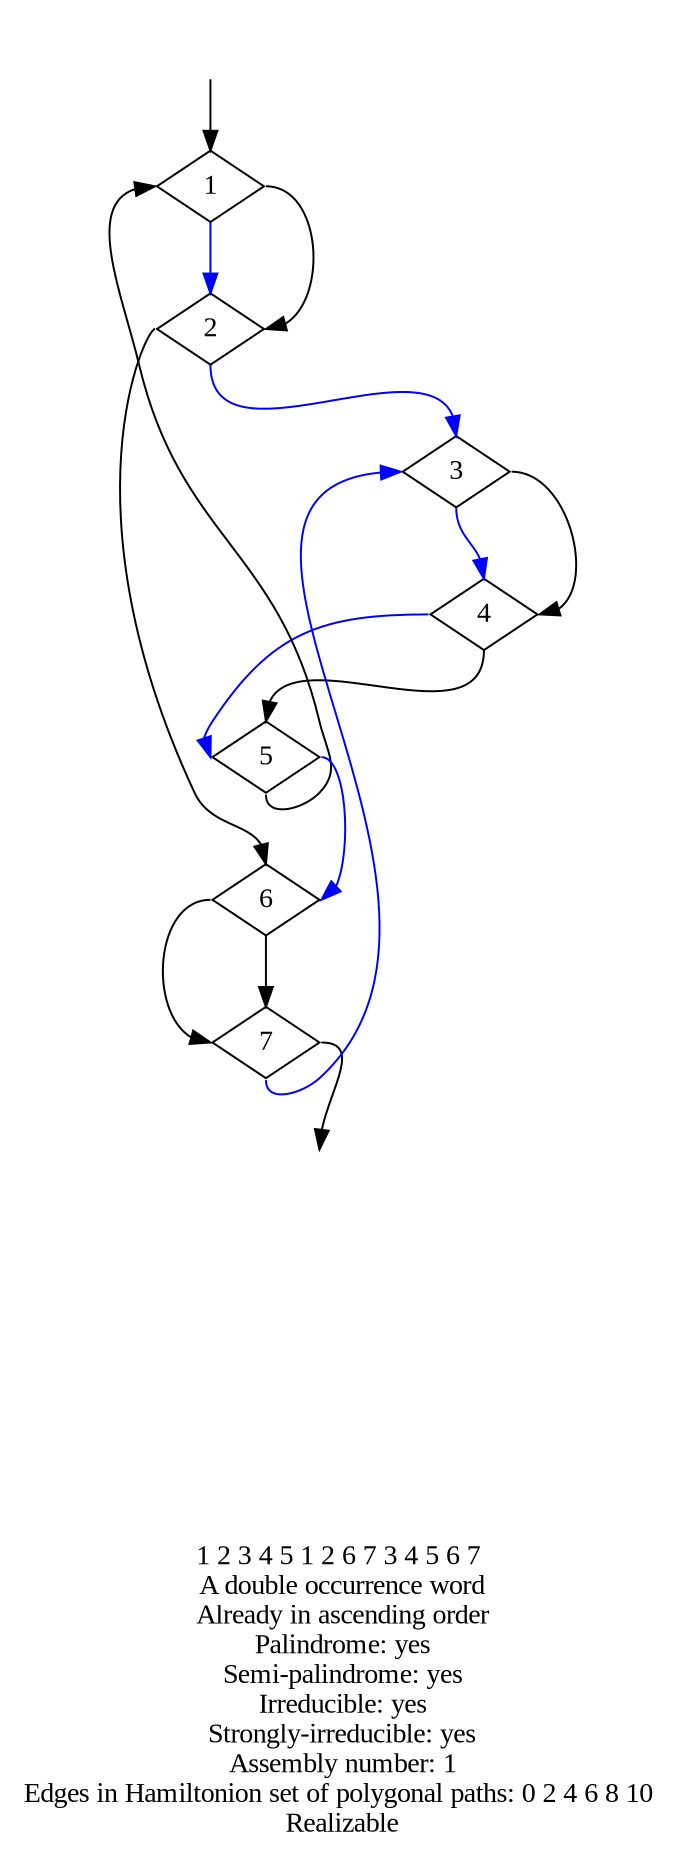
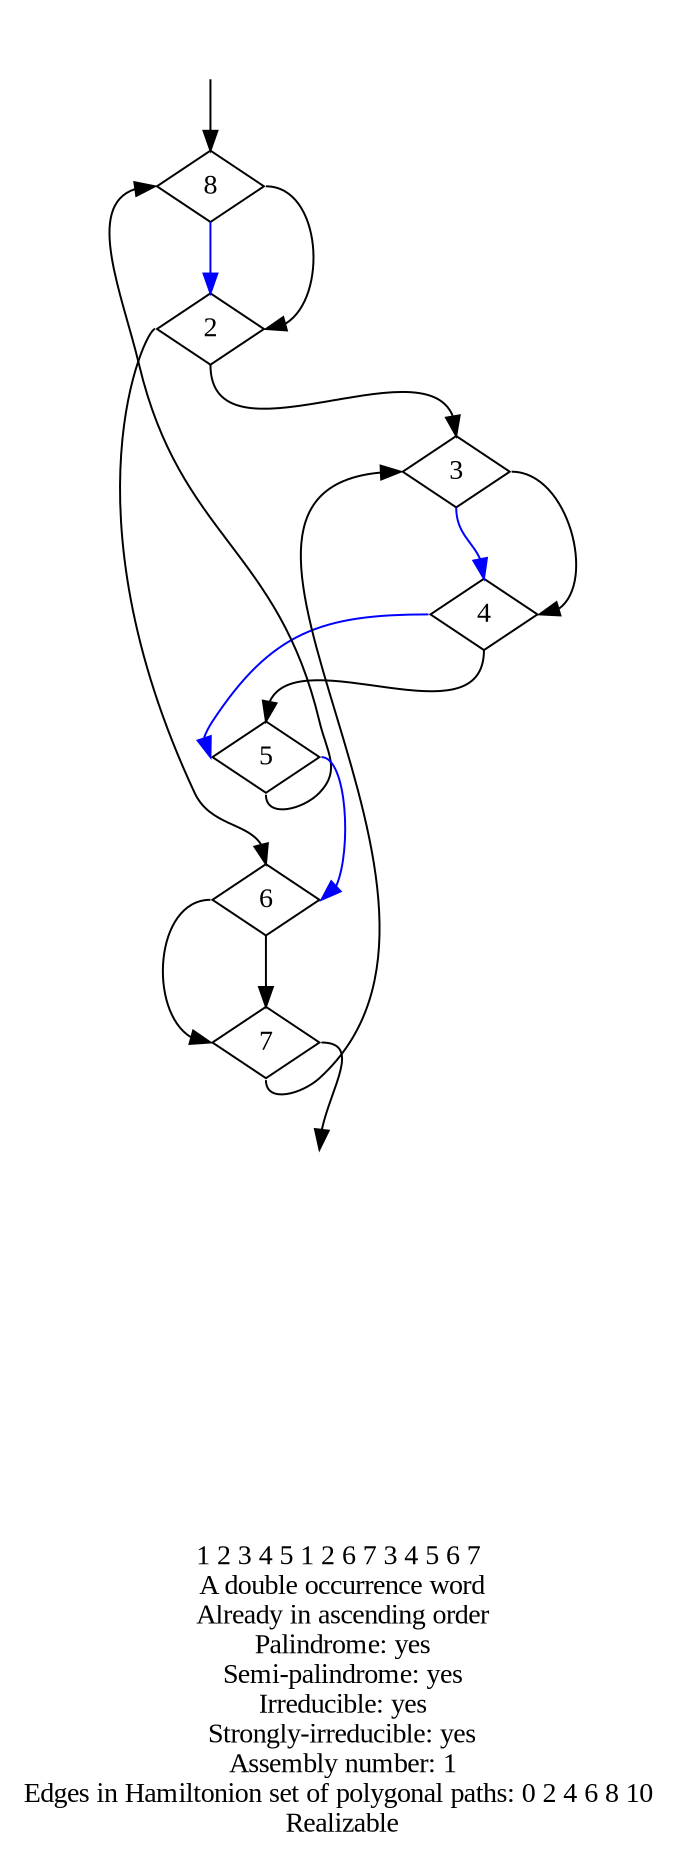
node "1": label "1" -> "8"
edge "2" -> "3": color blue -> black
edge "7" -> "3": color blue -> black
